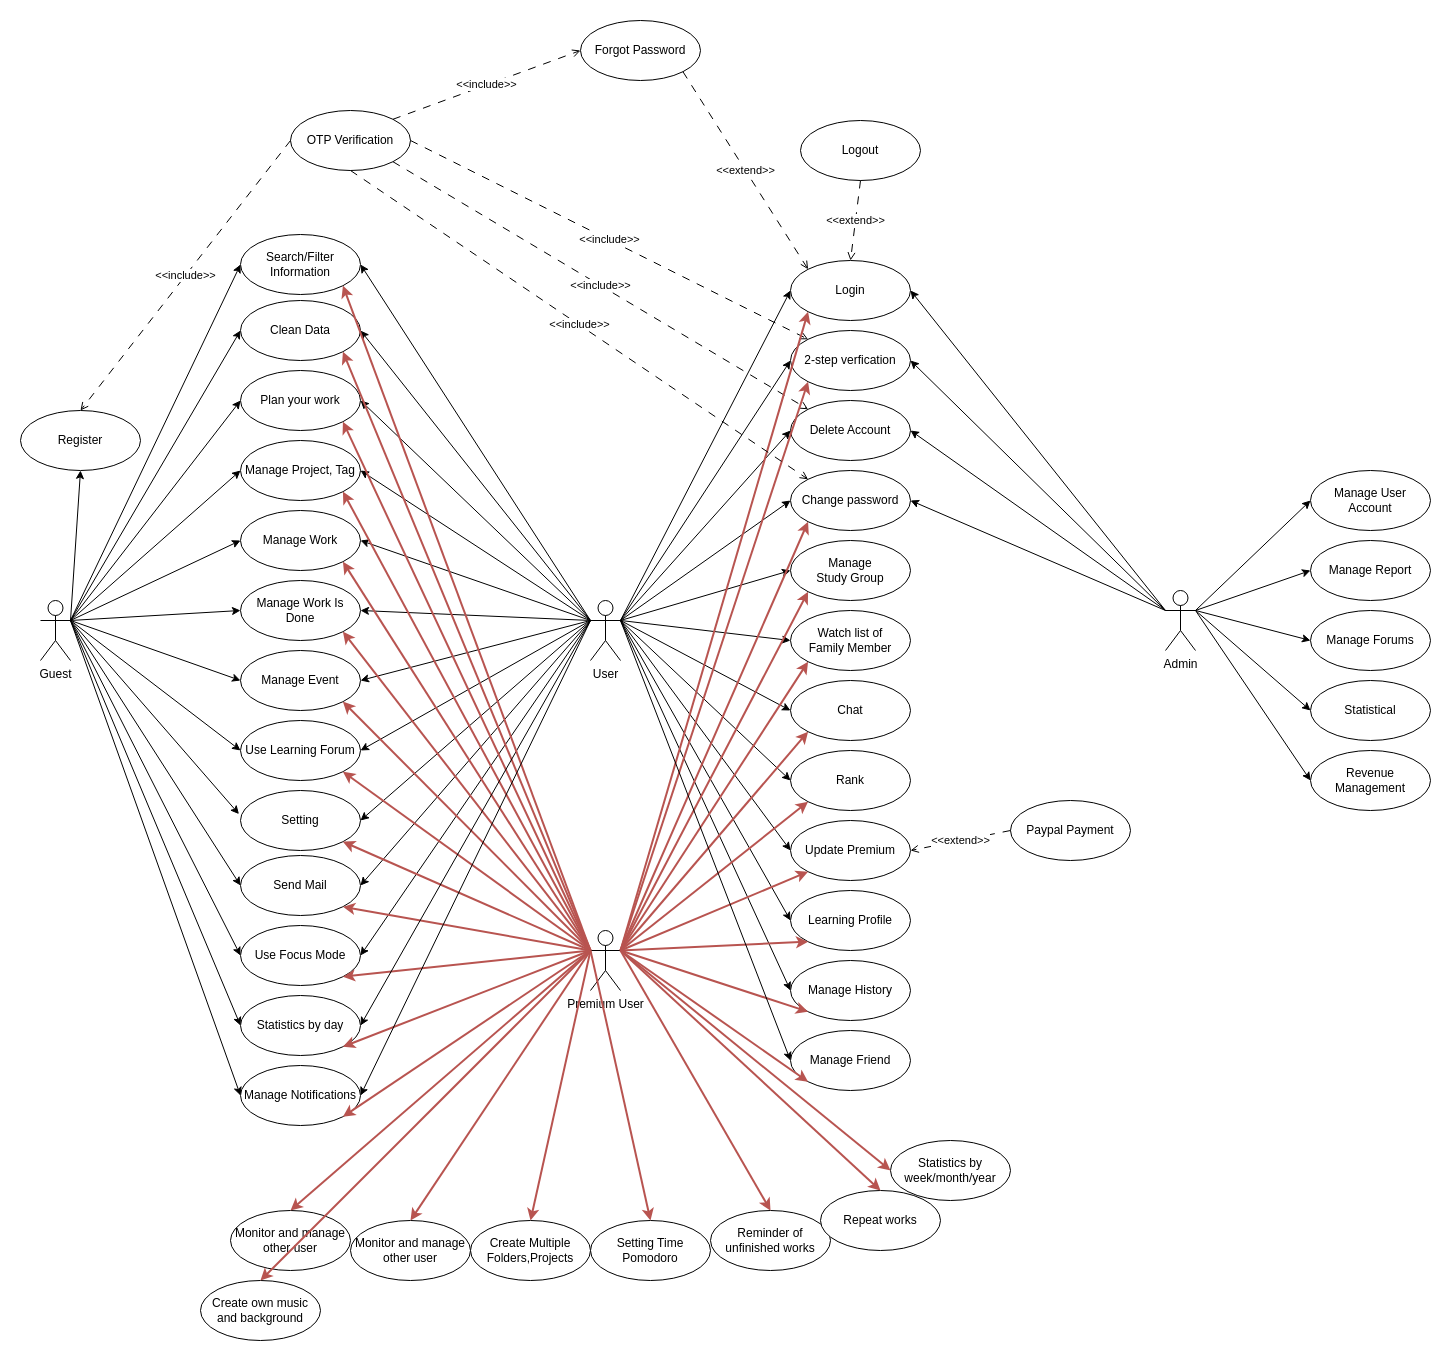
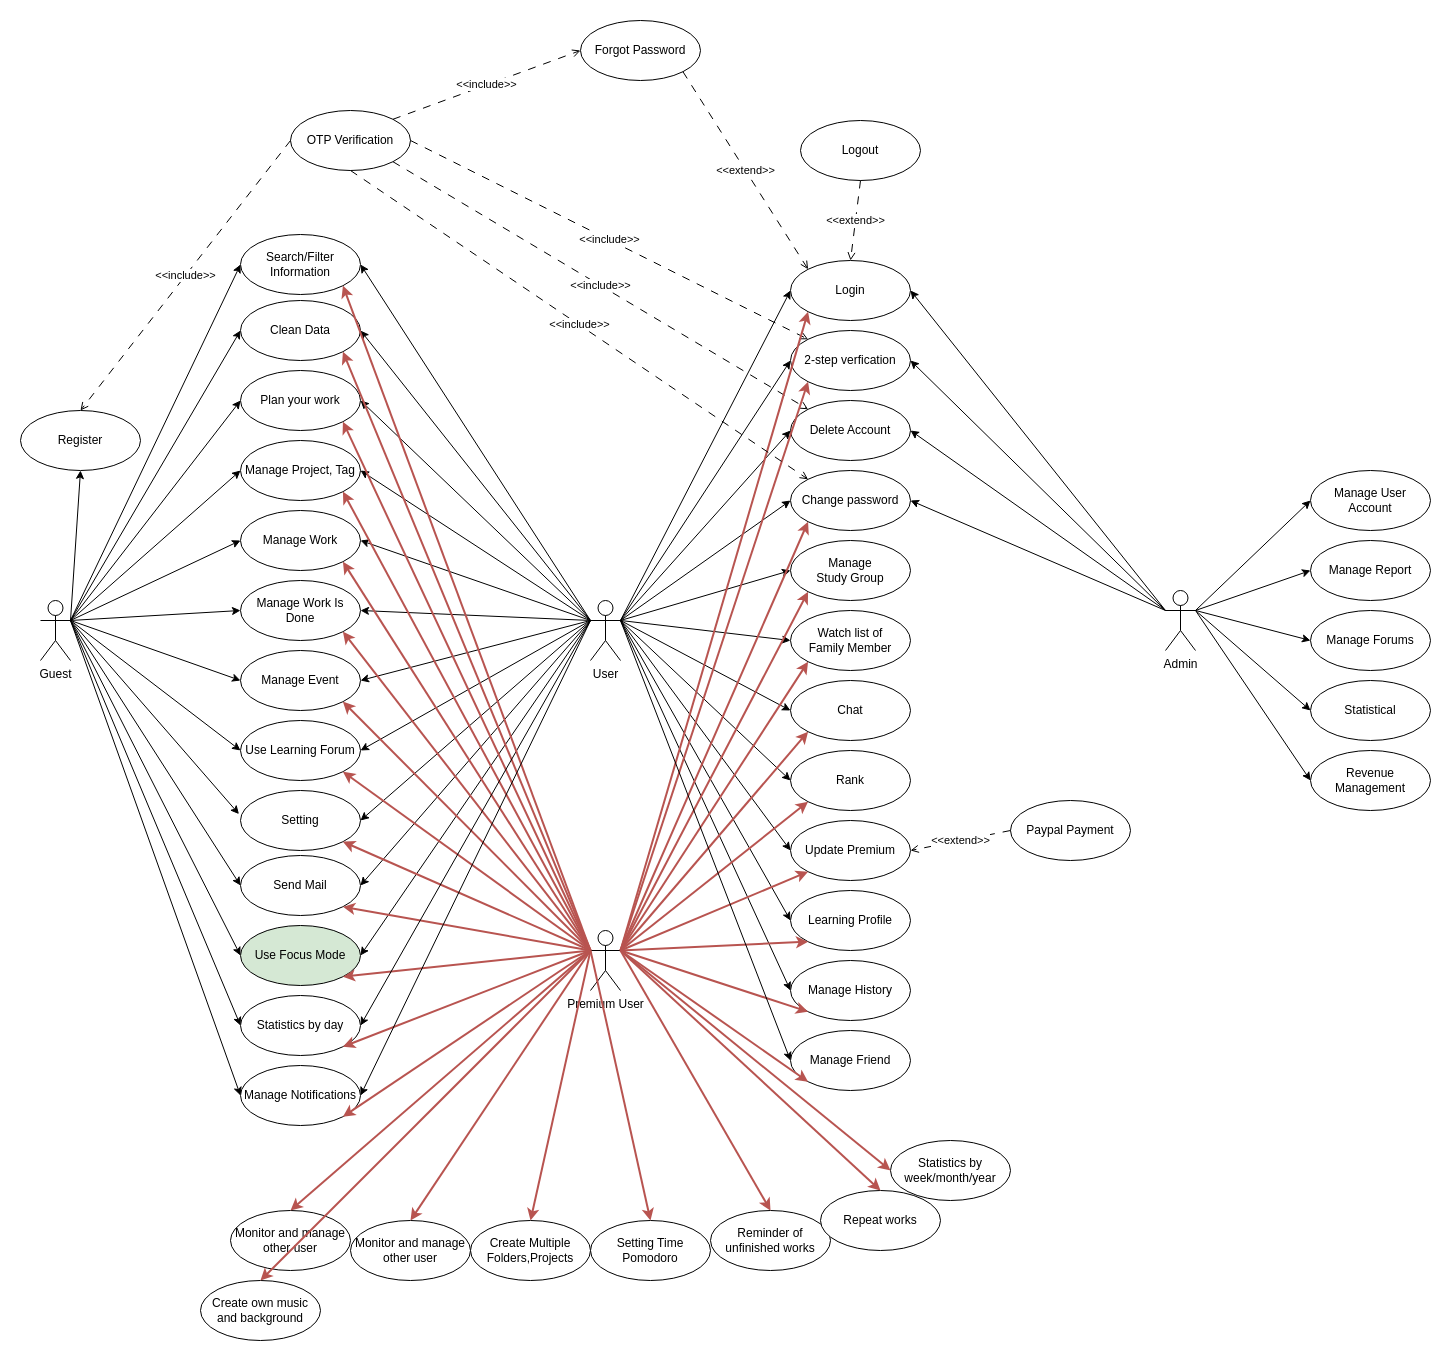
node "Use Focus Mode": fillcolor #ffffff -> #d5e8d4
